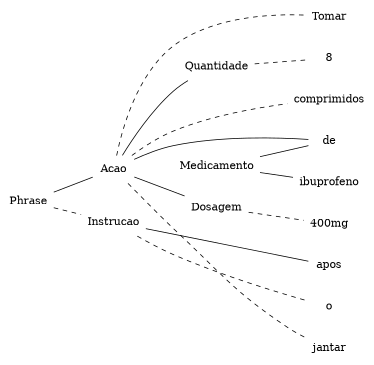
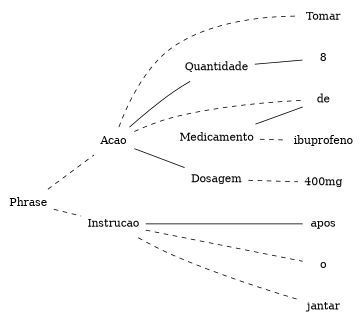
edge "8" -- "Quantidade": style dashed -> solid
node "comprimidos": removed
edge "de" -- "Acao": style solid -> dashed
edge "Medicamento" -- "ibuprofeno": style solid -> dashed
edge "Acao" -- "Phrase": style solid -> dashed
edge "Acao" -- "jantar": now "Instrucao" -- "jantar"
